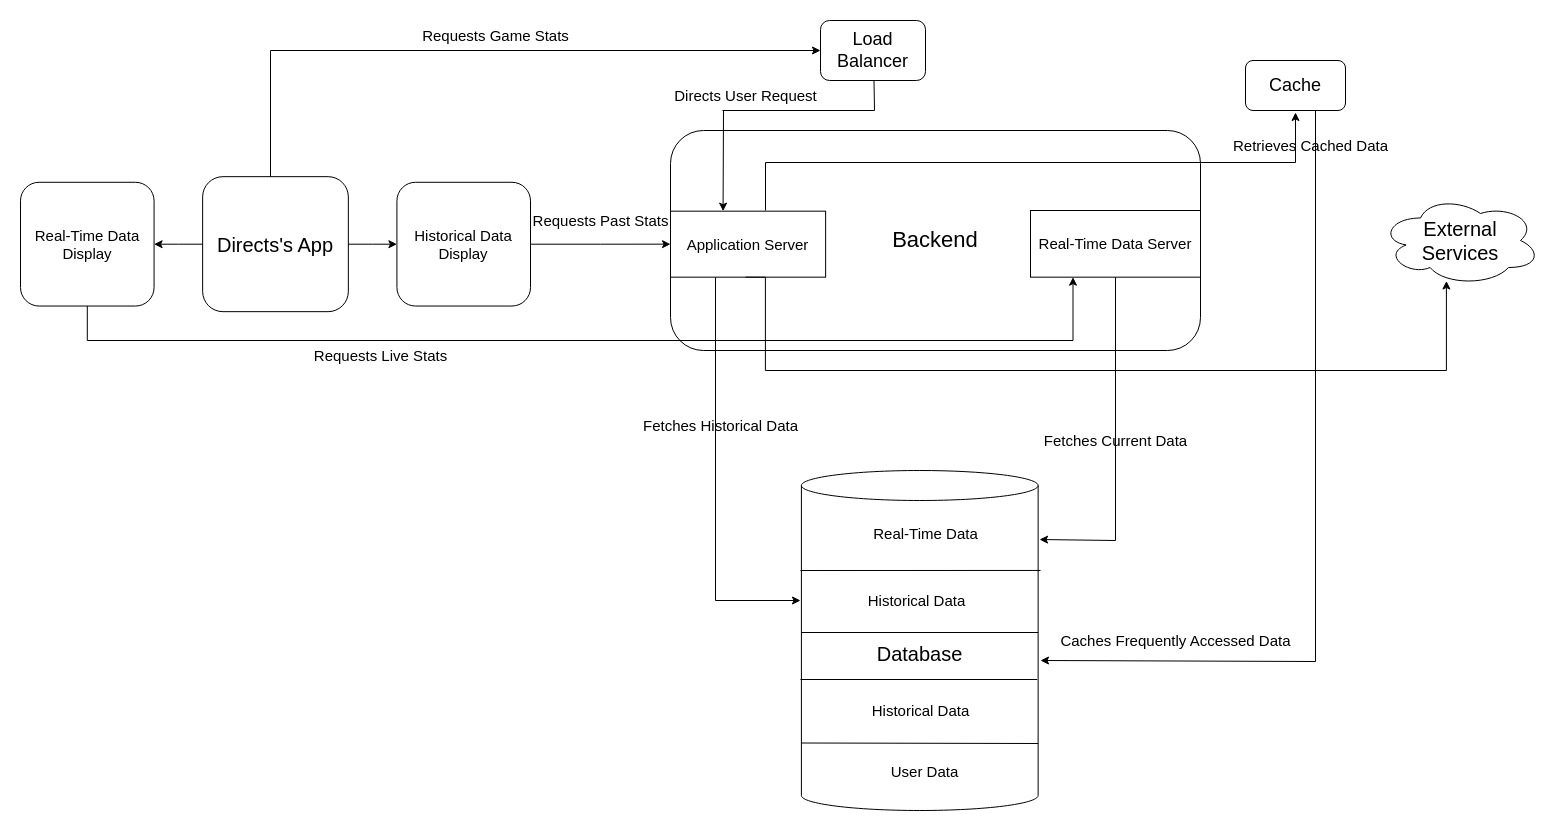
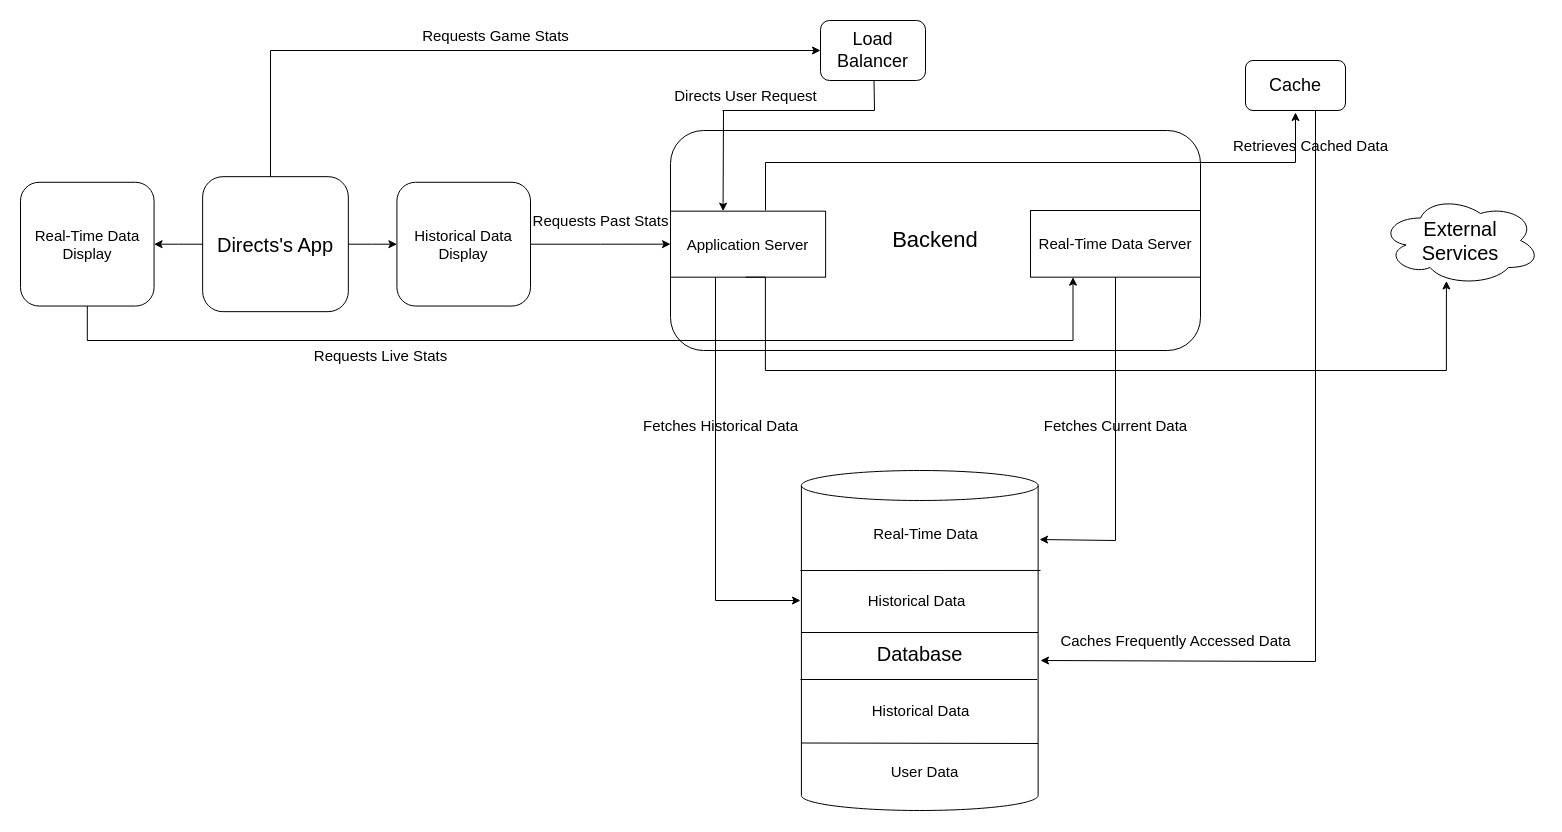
node "Fetches Current Data": moved (1116, 441) -> (1116, 426)
